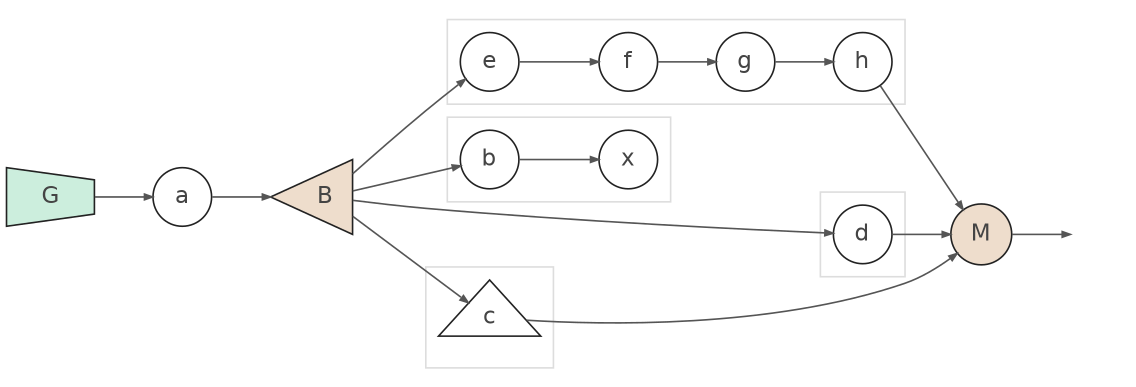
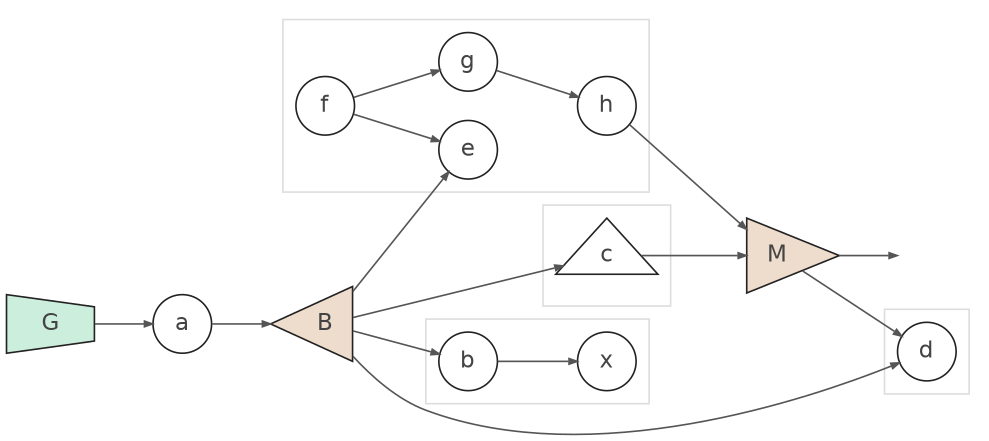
edge "e" -> "f": reversed
edge "d" -> "M": reversed
node "M": shape circle -> triangle
